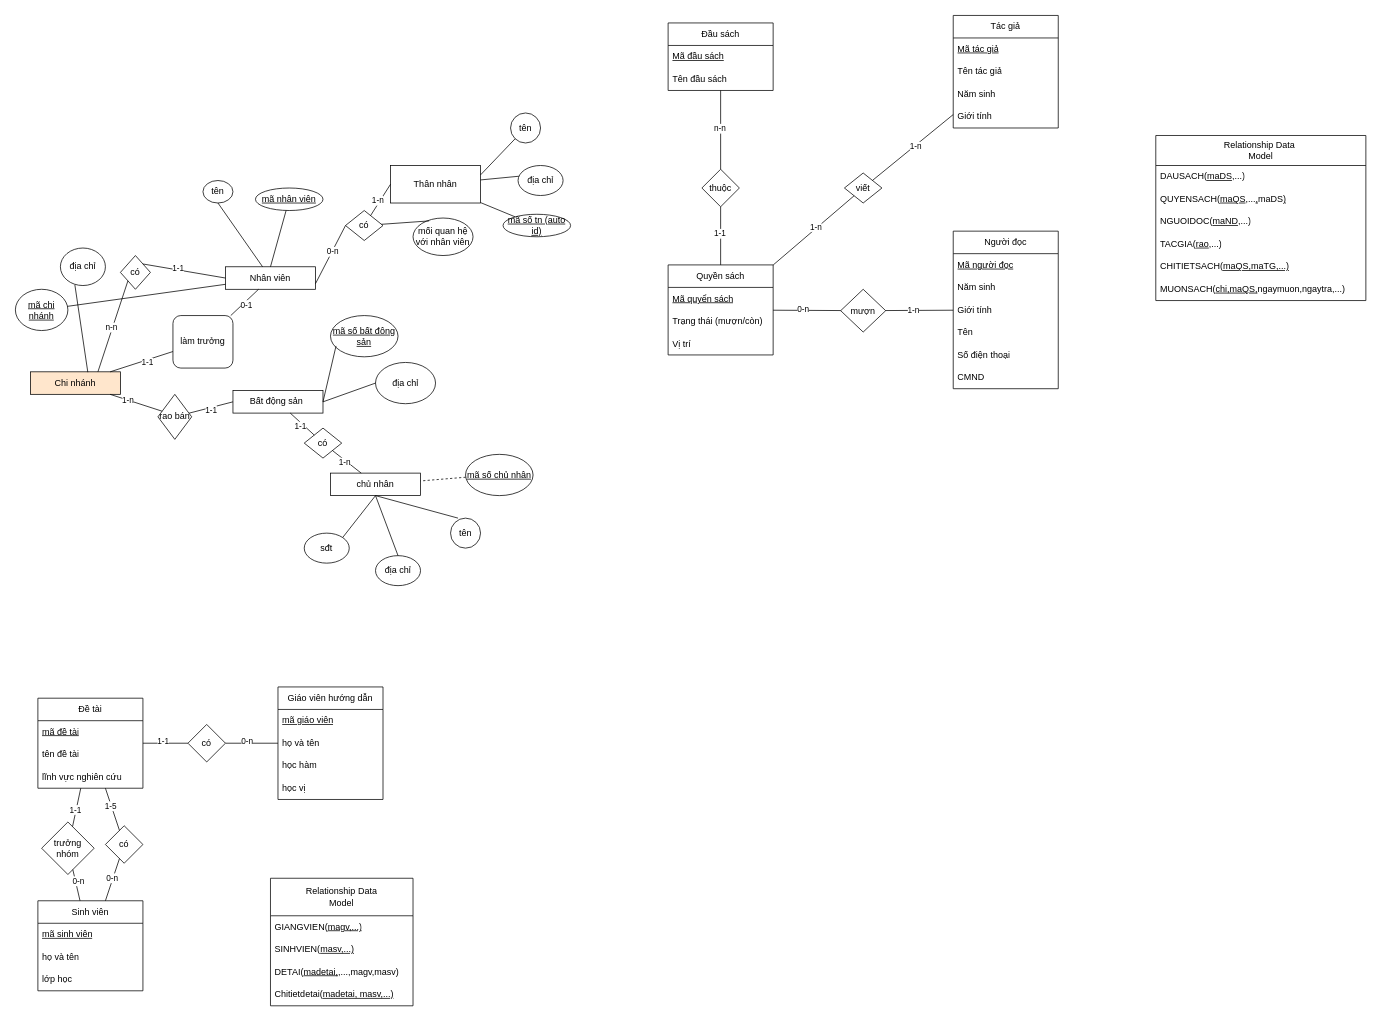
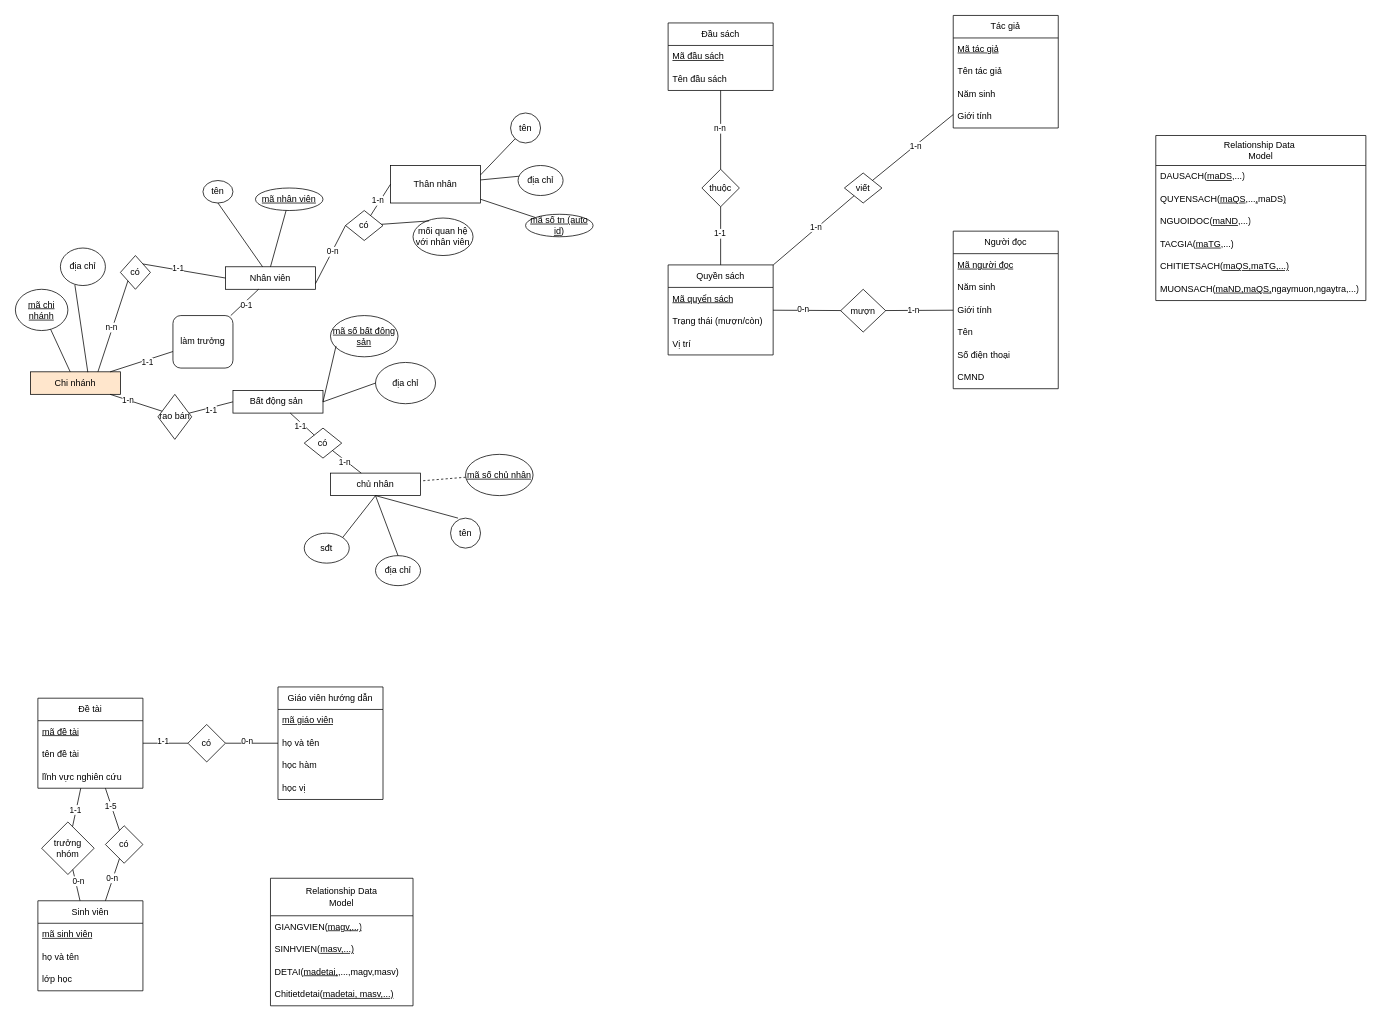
node "mã số tn (auto id)": moved (537, 225) -> (559, 225)
node "TACGIA(rao,...)": label "TACGIA(rao,...)" -> "TACGIA(maTG,...)"
node "MUONSACH(chi,maQS,ngaymuon,ngaytra,...)": label "MUONSACH(chi,maQS,ngaymuon,ngaytra,...)" -> "MUONSACH(maND,maQS,ngaymuon,ngaytra,...)"
edge "Nhân viên" -- "mã chi nhánh": now "Chi nhánh" -- "mã chi nhánh"
